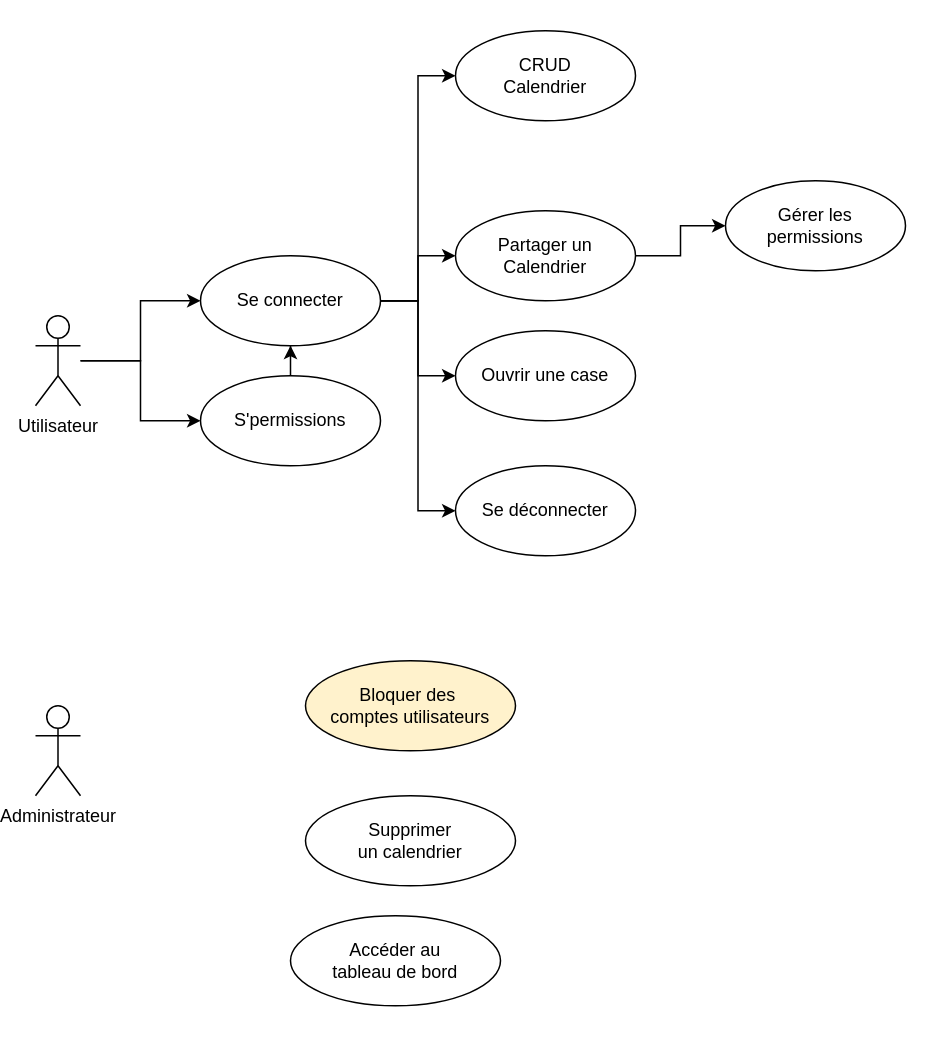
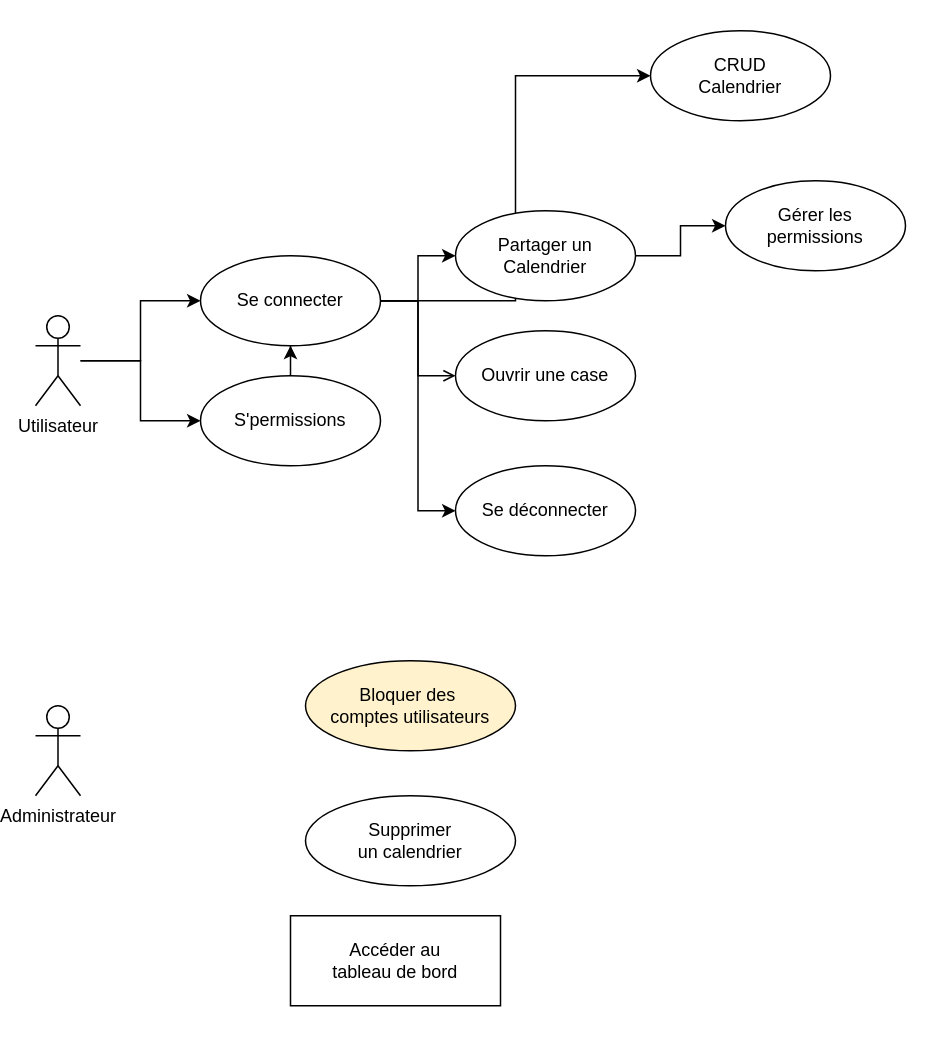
node "CRUD Calendrier": moved (545, 76) -> (740, 76)
edge "Se connecter" -> "Ouvrir une case": arrowhead classic -> open
node "Accéder au tableau de bord": shape ellipse -> rectangle
